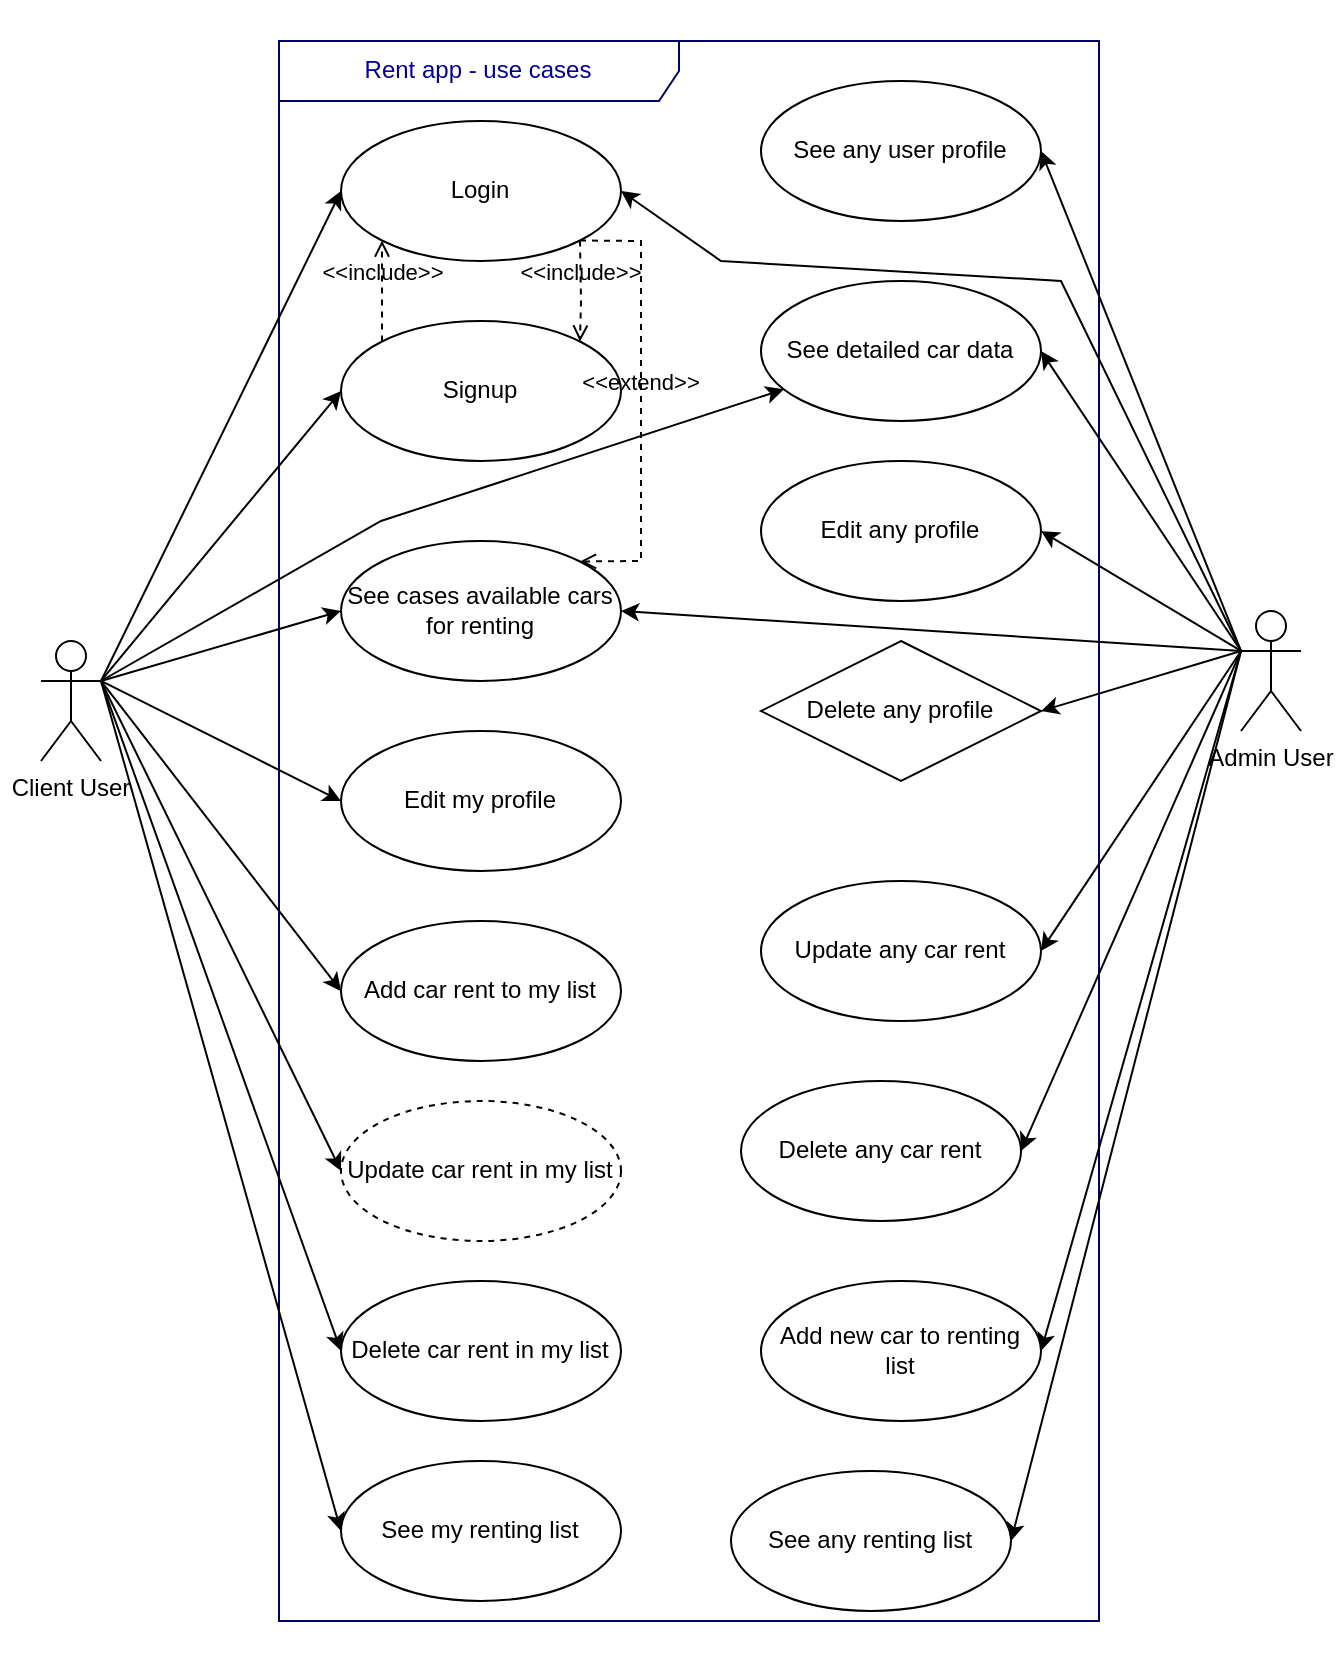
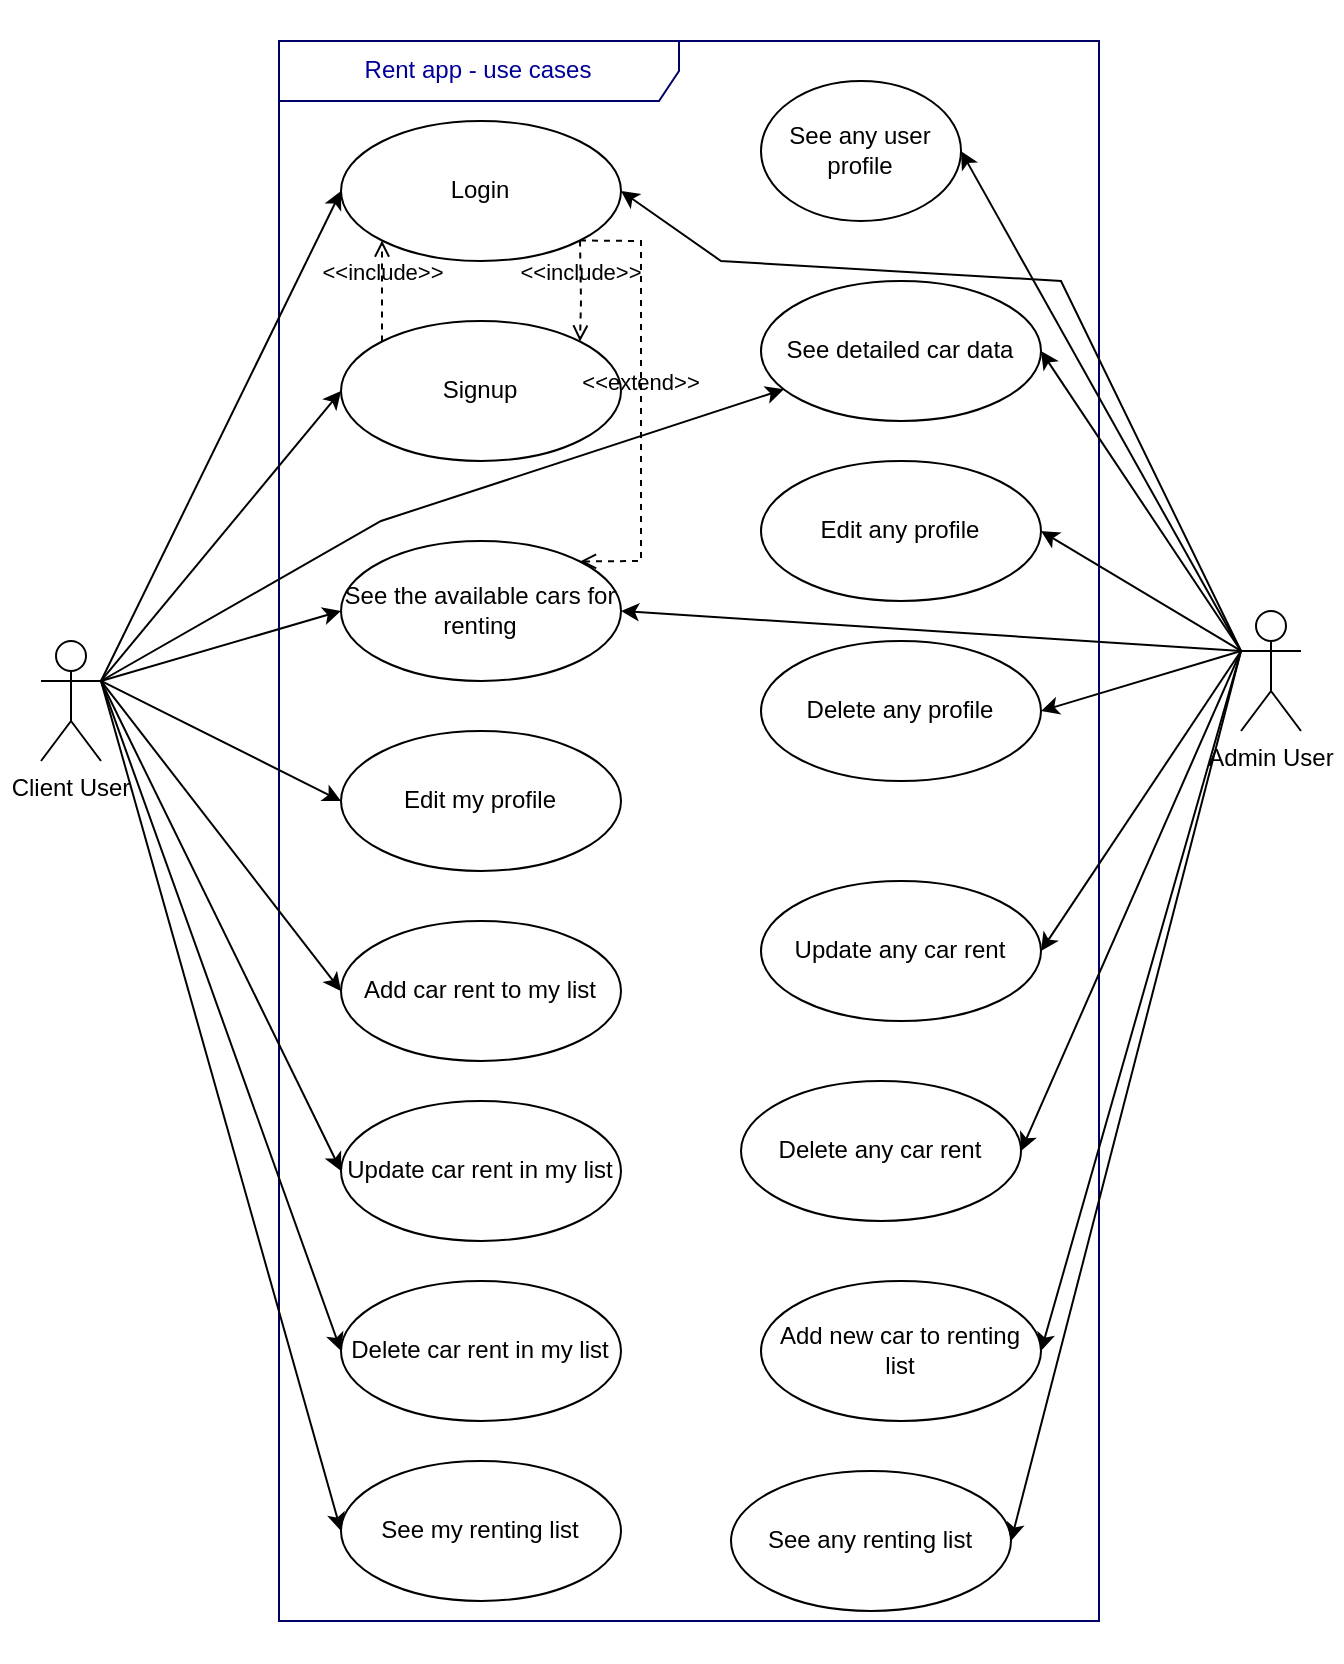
node "See any user profile": size 280x140 -> 200x140
node "See cases available cars for renting": label "See cases available cars for renting" -> "See the available cars for renting"
node "Delete any profile": shape diamond -> ellipse
node "Update car rent in my list": style dashed -> solid
